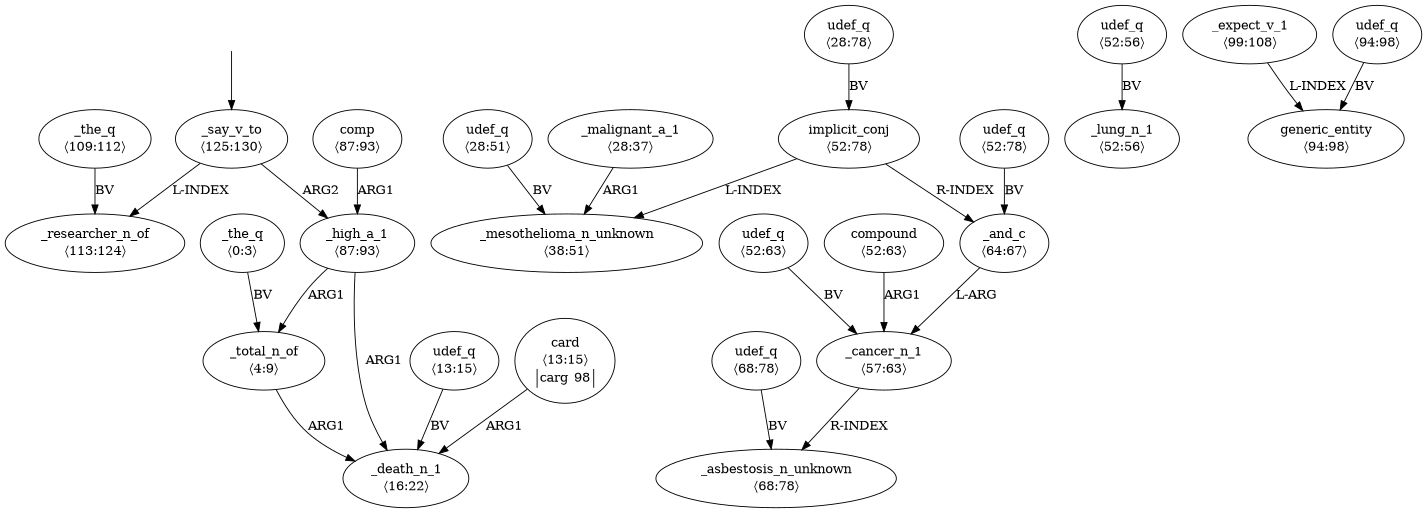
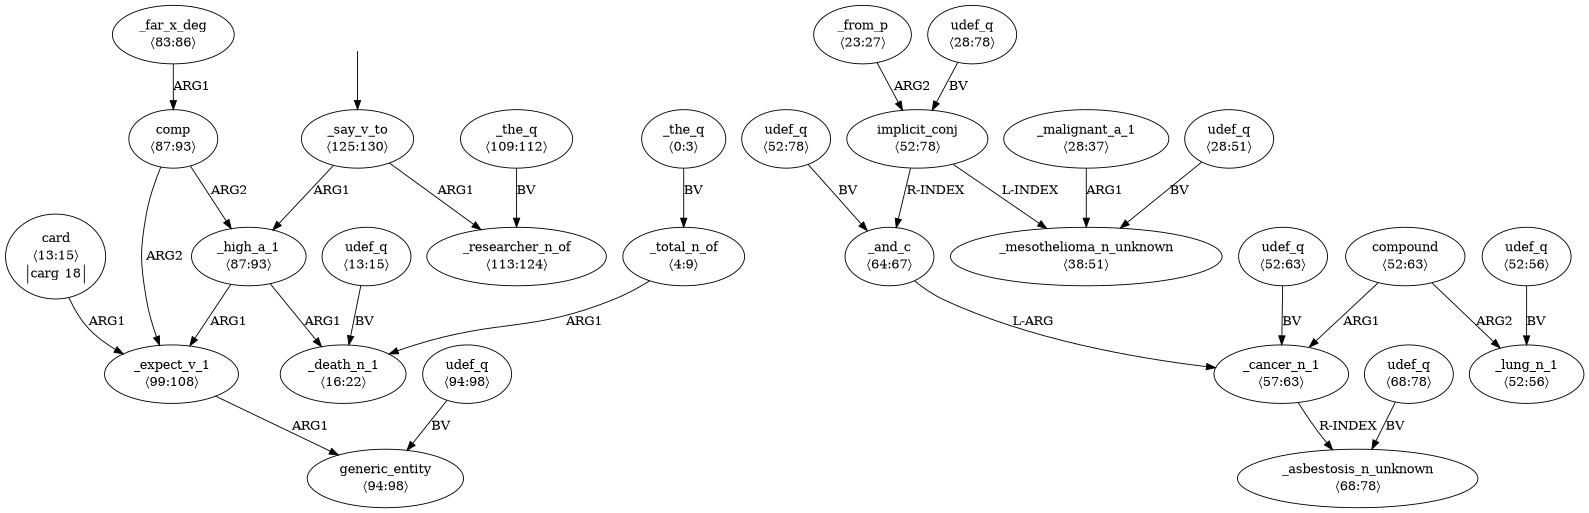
node "_far_x_deg": added
node "_from_p": added
edge "_expect_v_1" -> "generic_entity": label "L-INDEX" -> "ARG1"
edge "_say_v_to" -> "_researcher_n_of": label "L-INDEX" -> "ARG1"
edge "_say_v_to" -> "_high_a_1": label "ARG2" -> "ARG1"
edge "comp" -> "_high_a_1": label "ARG1" -> "ARG2"
edge "comp" -> "_expect_v_1": added, label "ARG2"
edge "_high_a_1" -> "_total_n_of": now "_high_a_1" -> "_expect_v_1"
edge "compound" -> "_lung_n_1": added, label "ARG2"
node "card": text "98" -> "18"
edge "card" -> "_death_n_1": now "card" -> "_expect_v_1"
